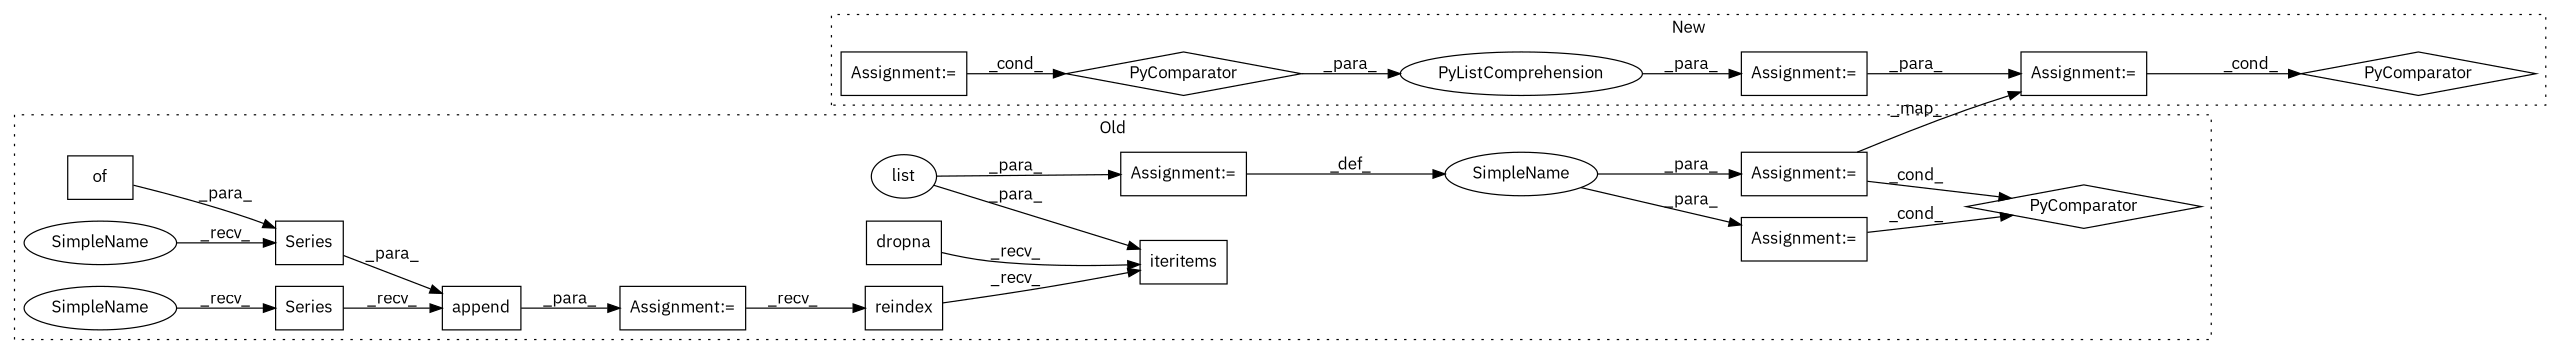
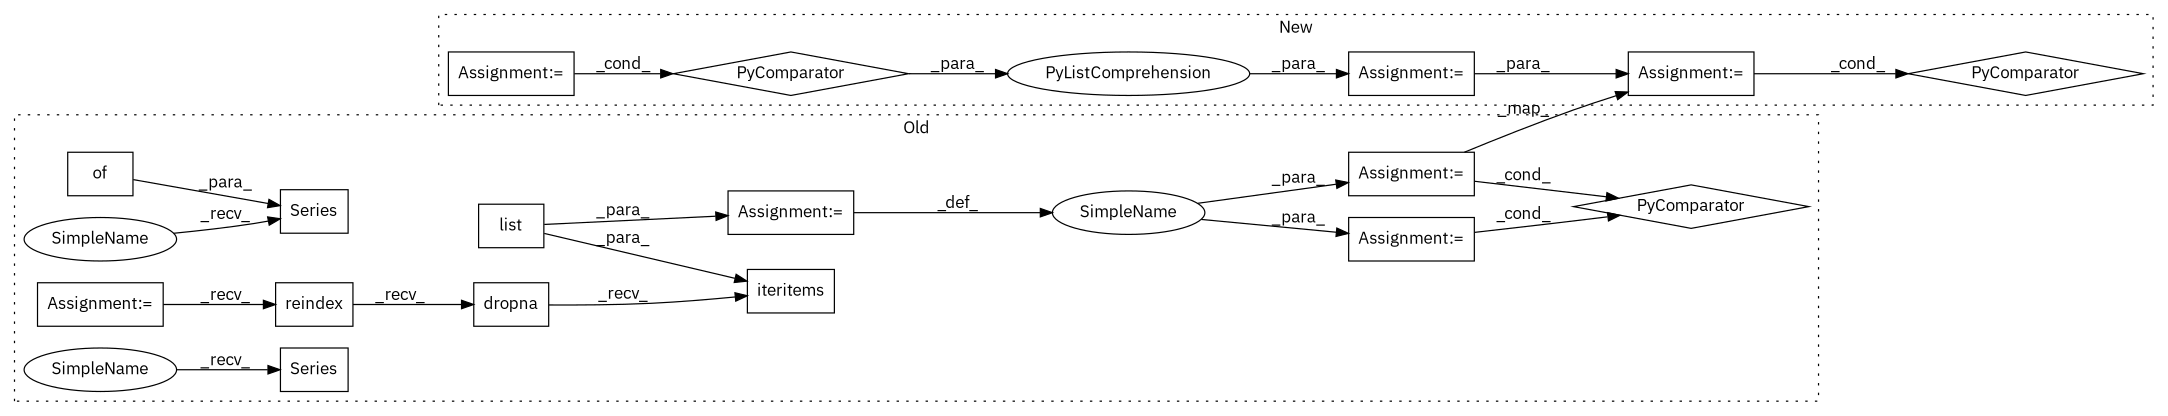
node "list": shape ellipse -> box
edge "reindex" -> "iteritems": now "reindex" -> "dropna"
node "append": removed
